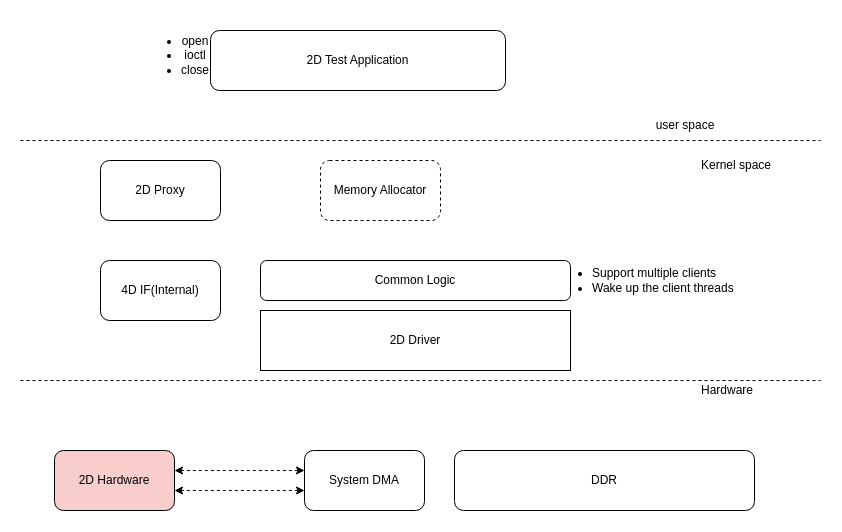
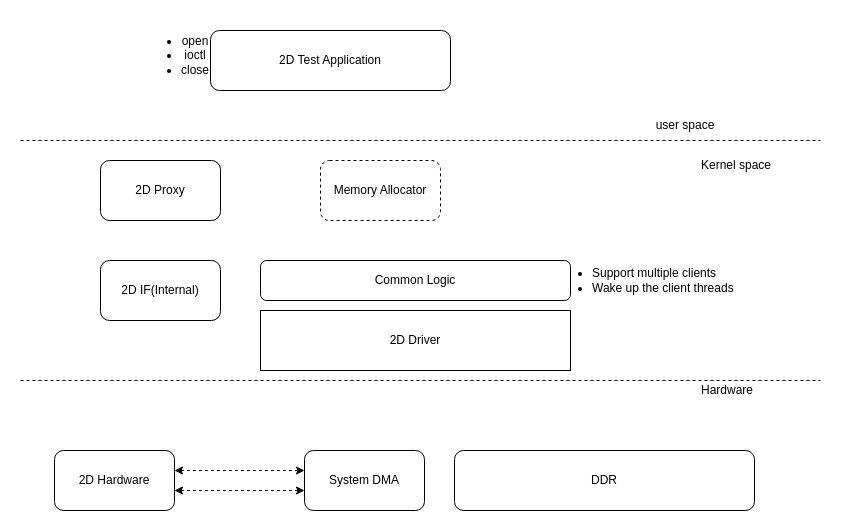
node "2D Test Application": size 295x60 -> 240x60
node "4D IF(Internal)": label "4D IF(Internal)" -> "2D IF(Internal)"
node "2D Hardware": fillcolor #f8cecc -> #ffffff
